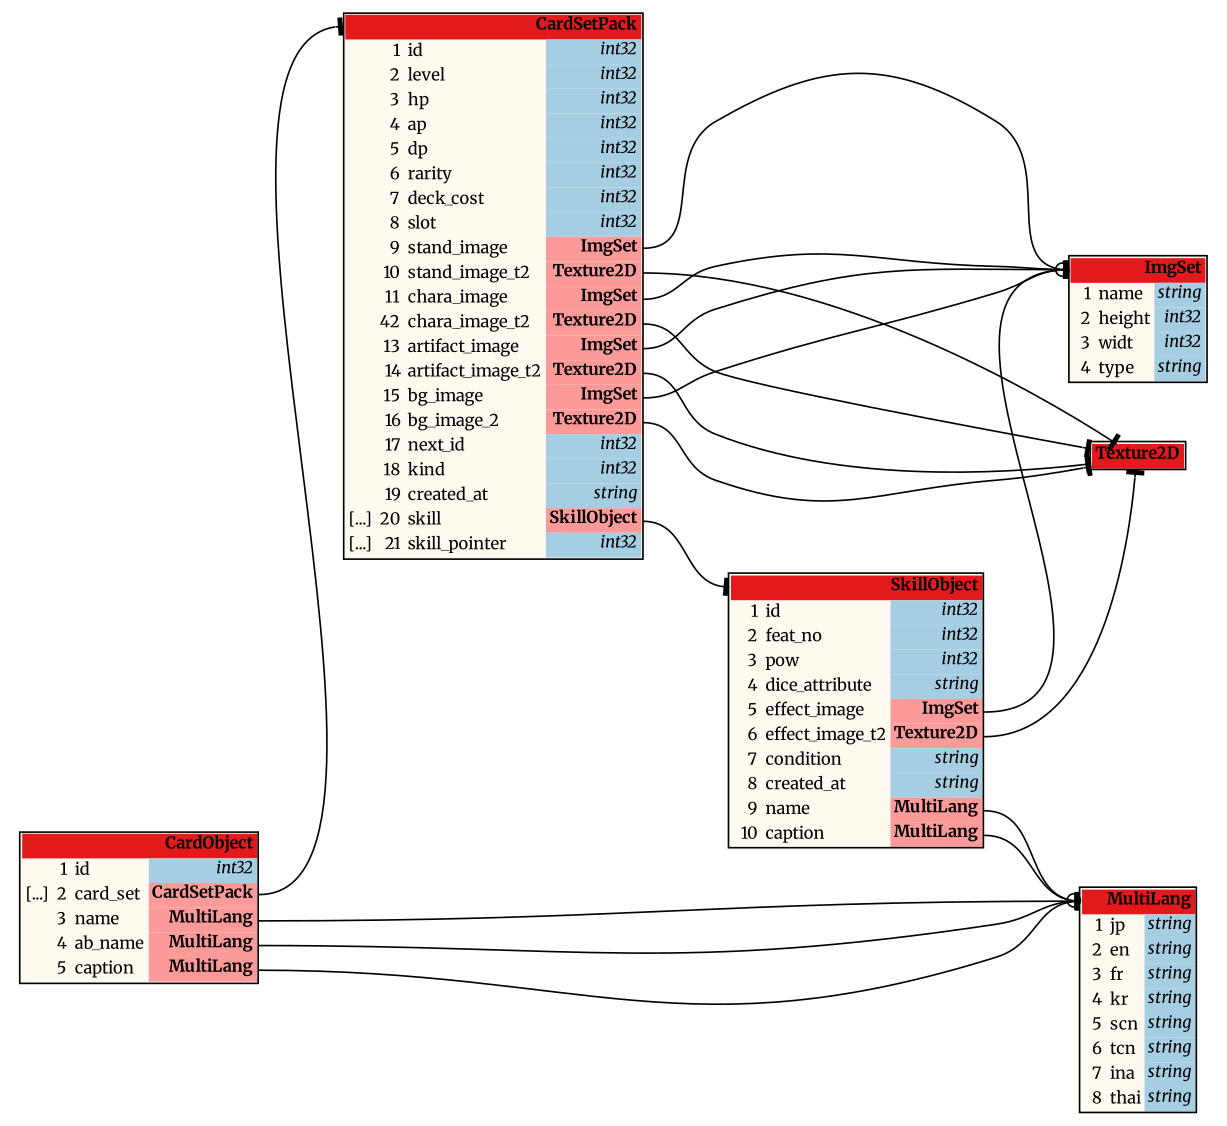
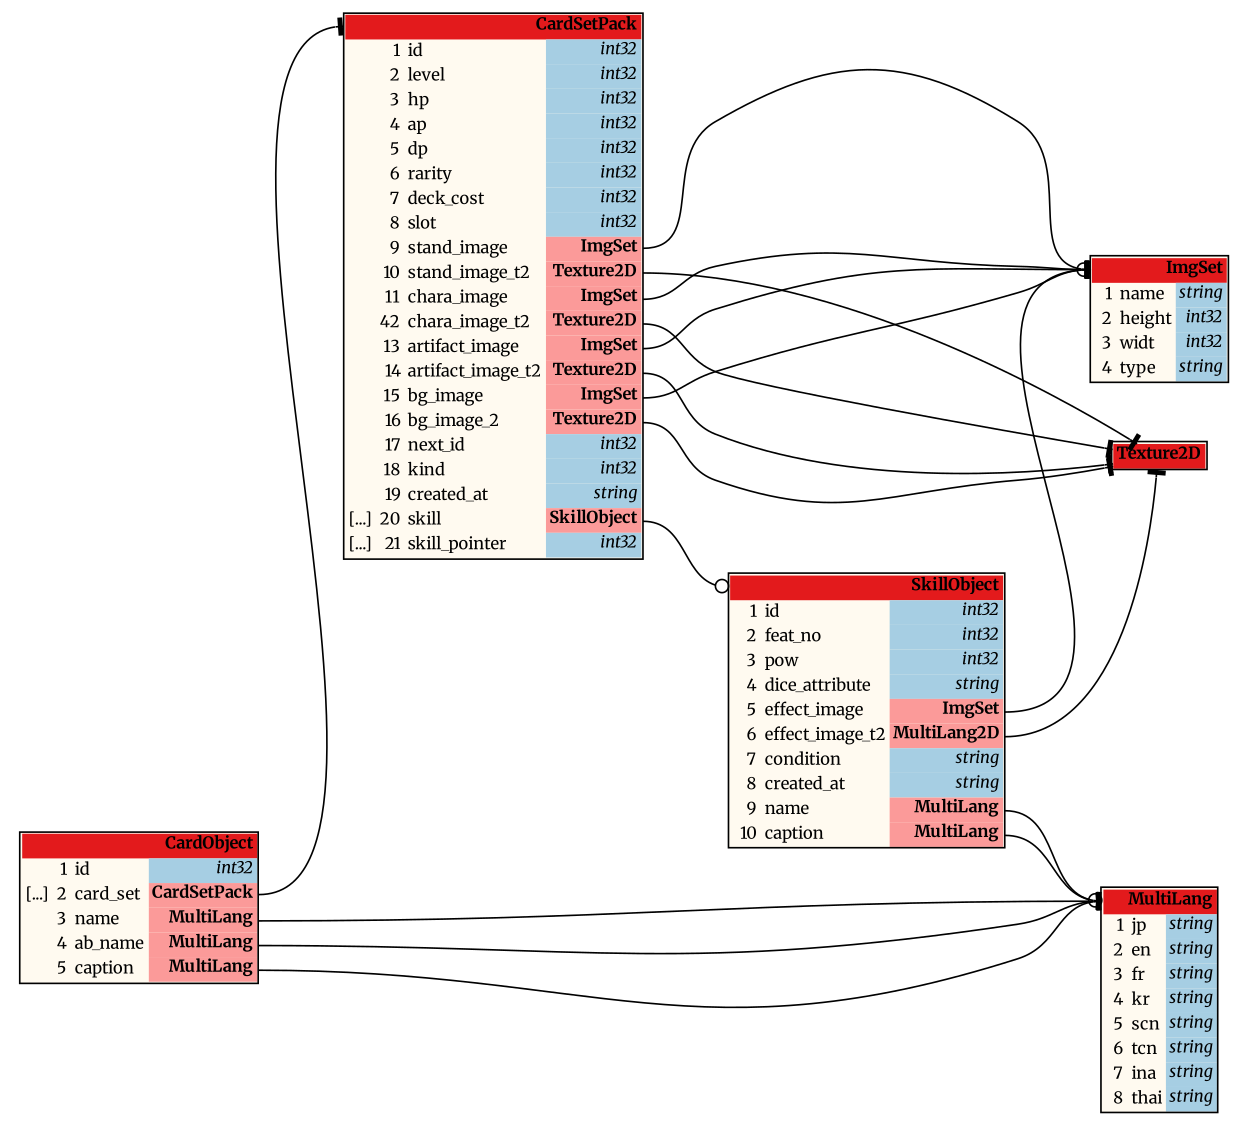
edge "CardSetPack" -> "SkillObject": arrowhead tee -> odot
node "SkillObject": text "Texture2D" -> "MultiLang2D"
